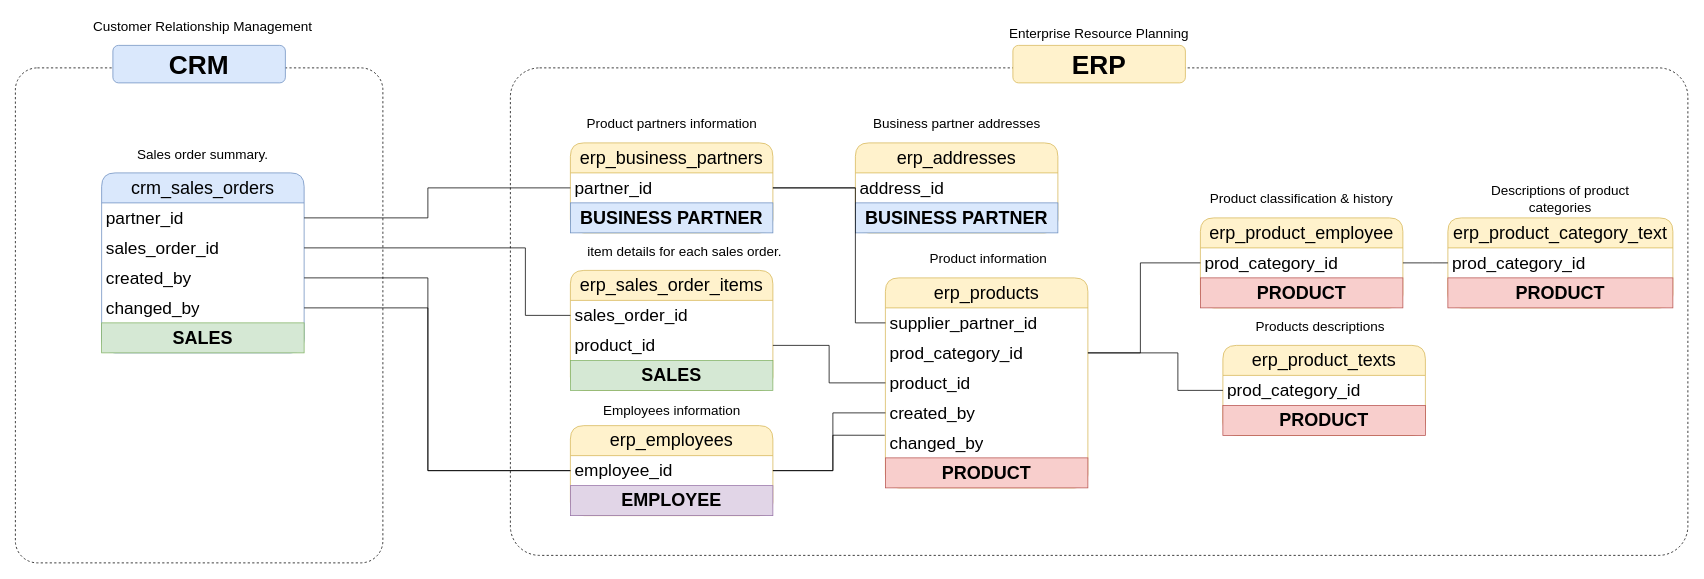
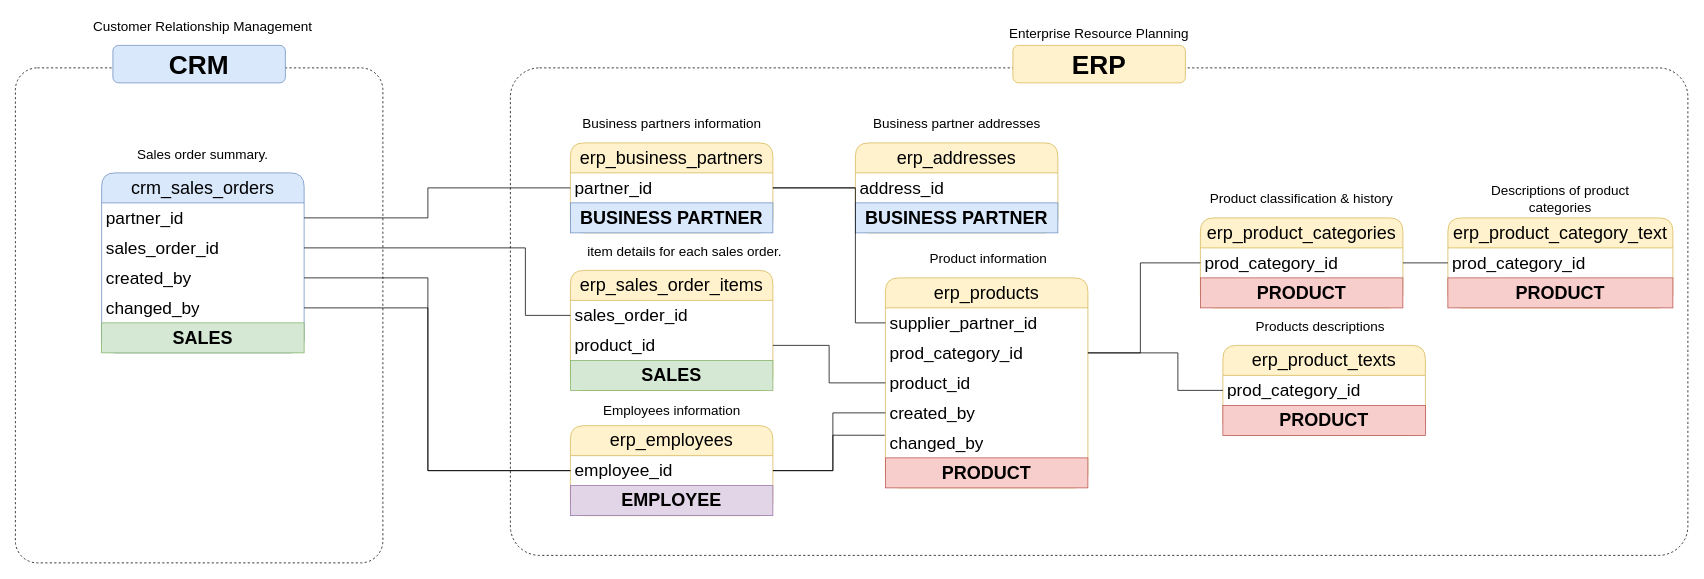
node "Product partners information": label "Product partners information" -> "Business partners information"
node "erp_product_employee": label "erp_product_employee" -> "erp_product_categories"
